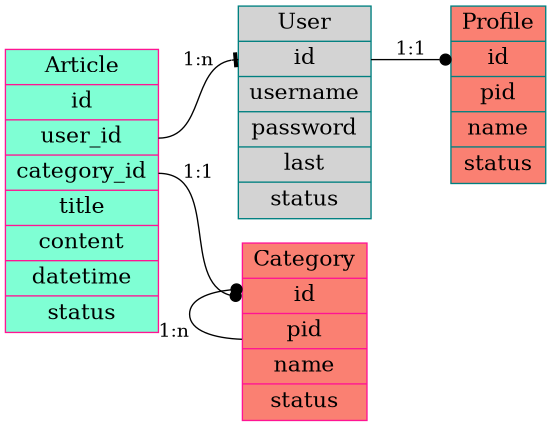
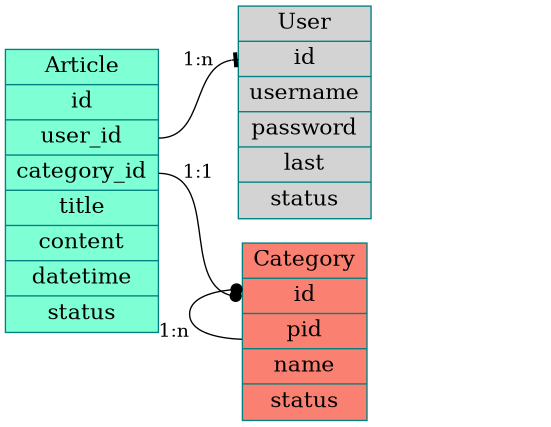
node "Profile": removed
node "Article": color deeppink -> teal
node "Category": color deeppink -> teal
